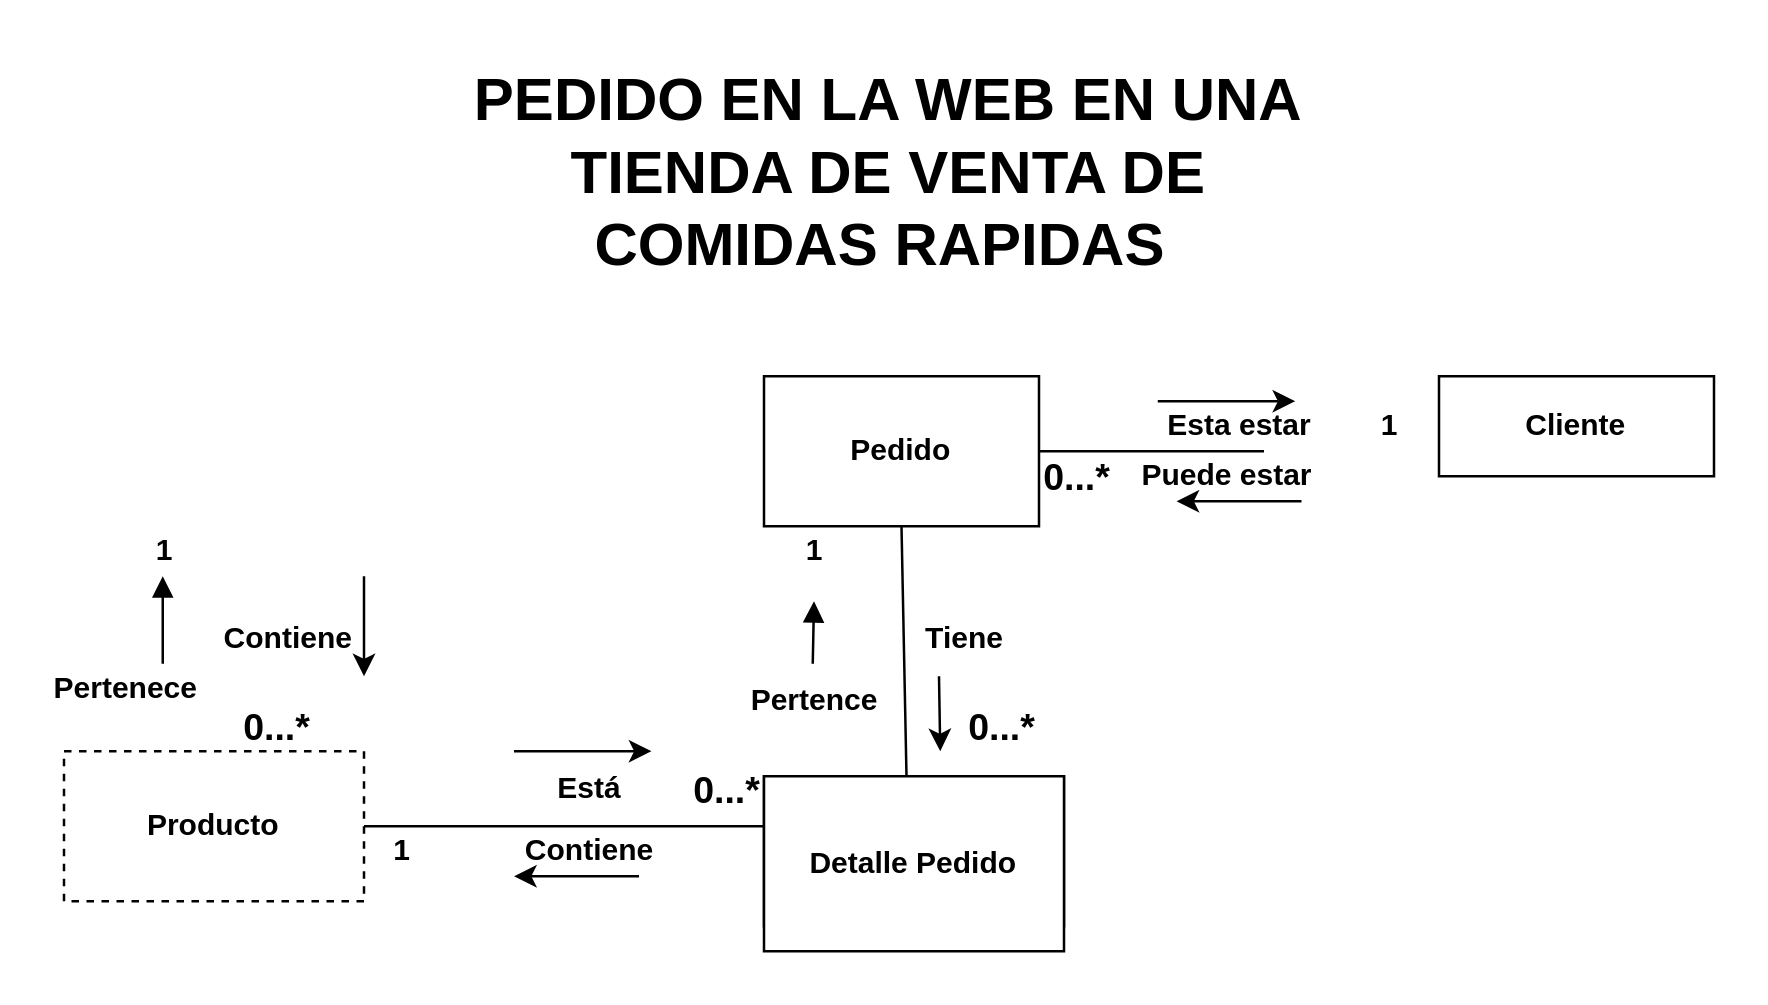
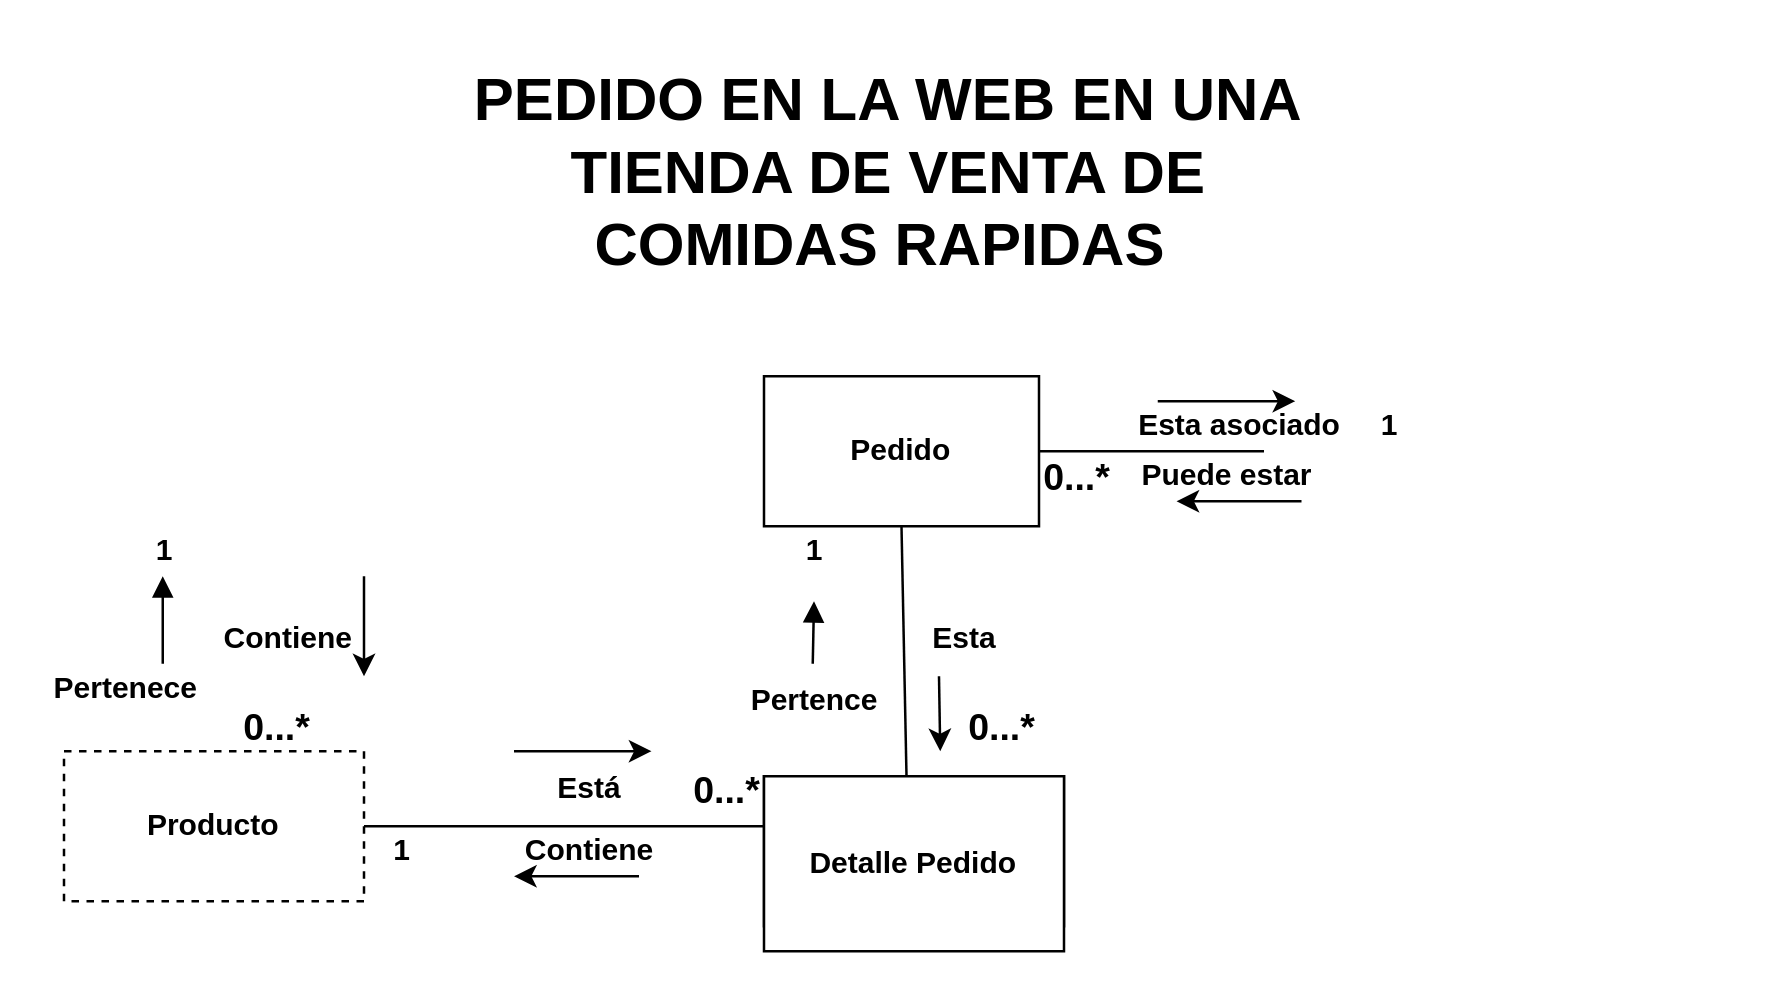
node "Esta estar": label "Esta estar" -> "Esta asociado"
node "Cliente": removed
node "Tiene": label "Tiene" -> "Esta"
